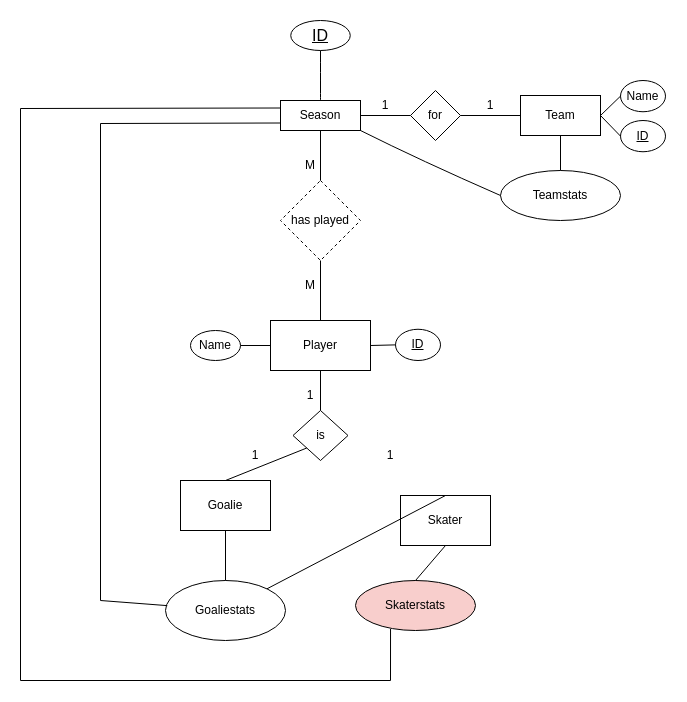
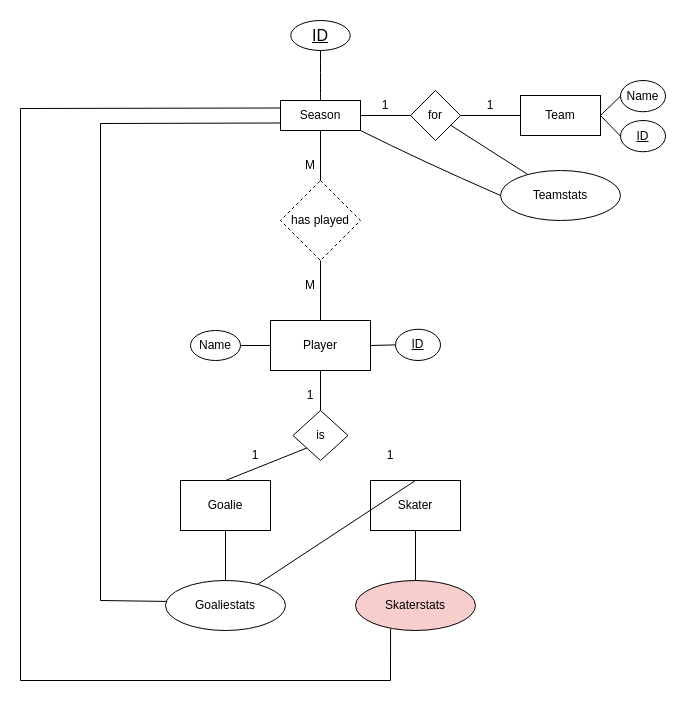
edge "Team" -- "Teamstats": now "for" -- "Teamstats"
node "Skater": moved (446, 521) -> (416, 506)
node "Goaliestats": size 120x60 -> 120x50
